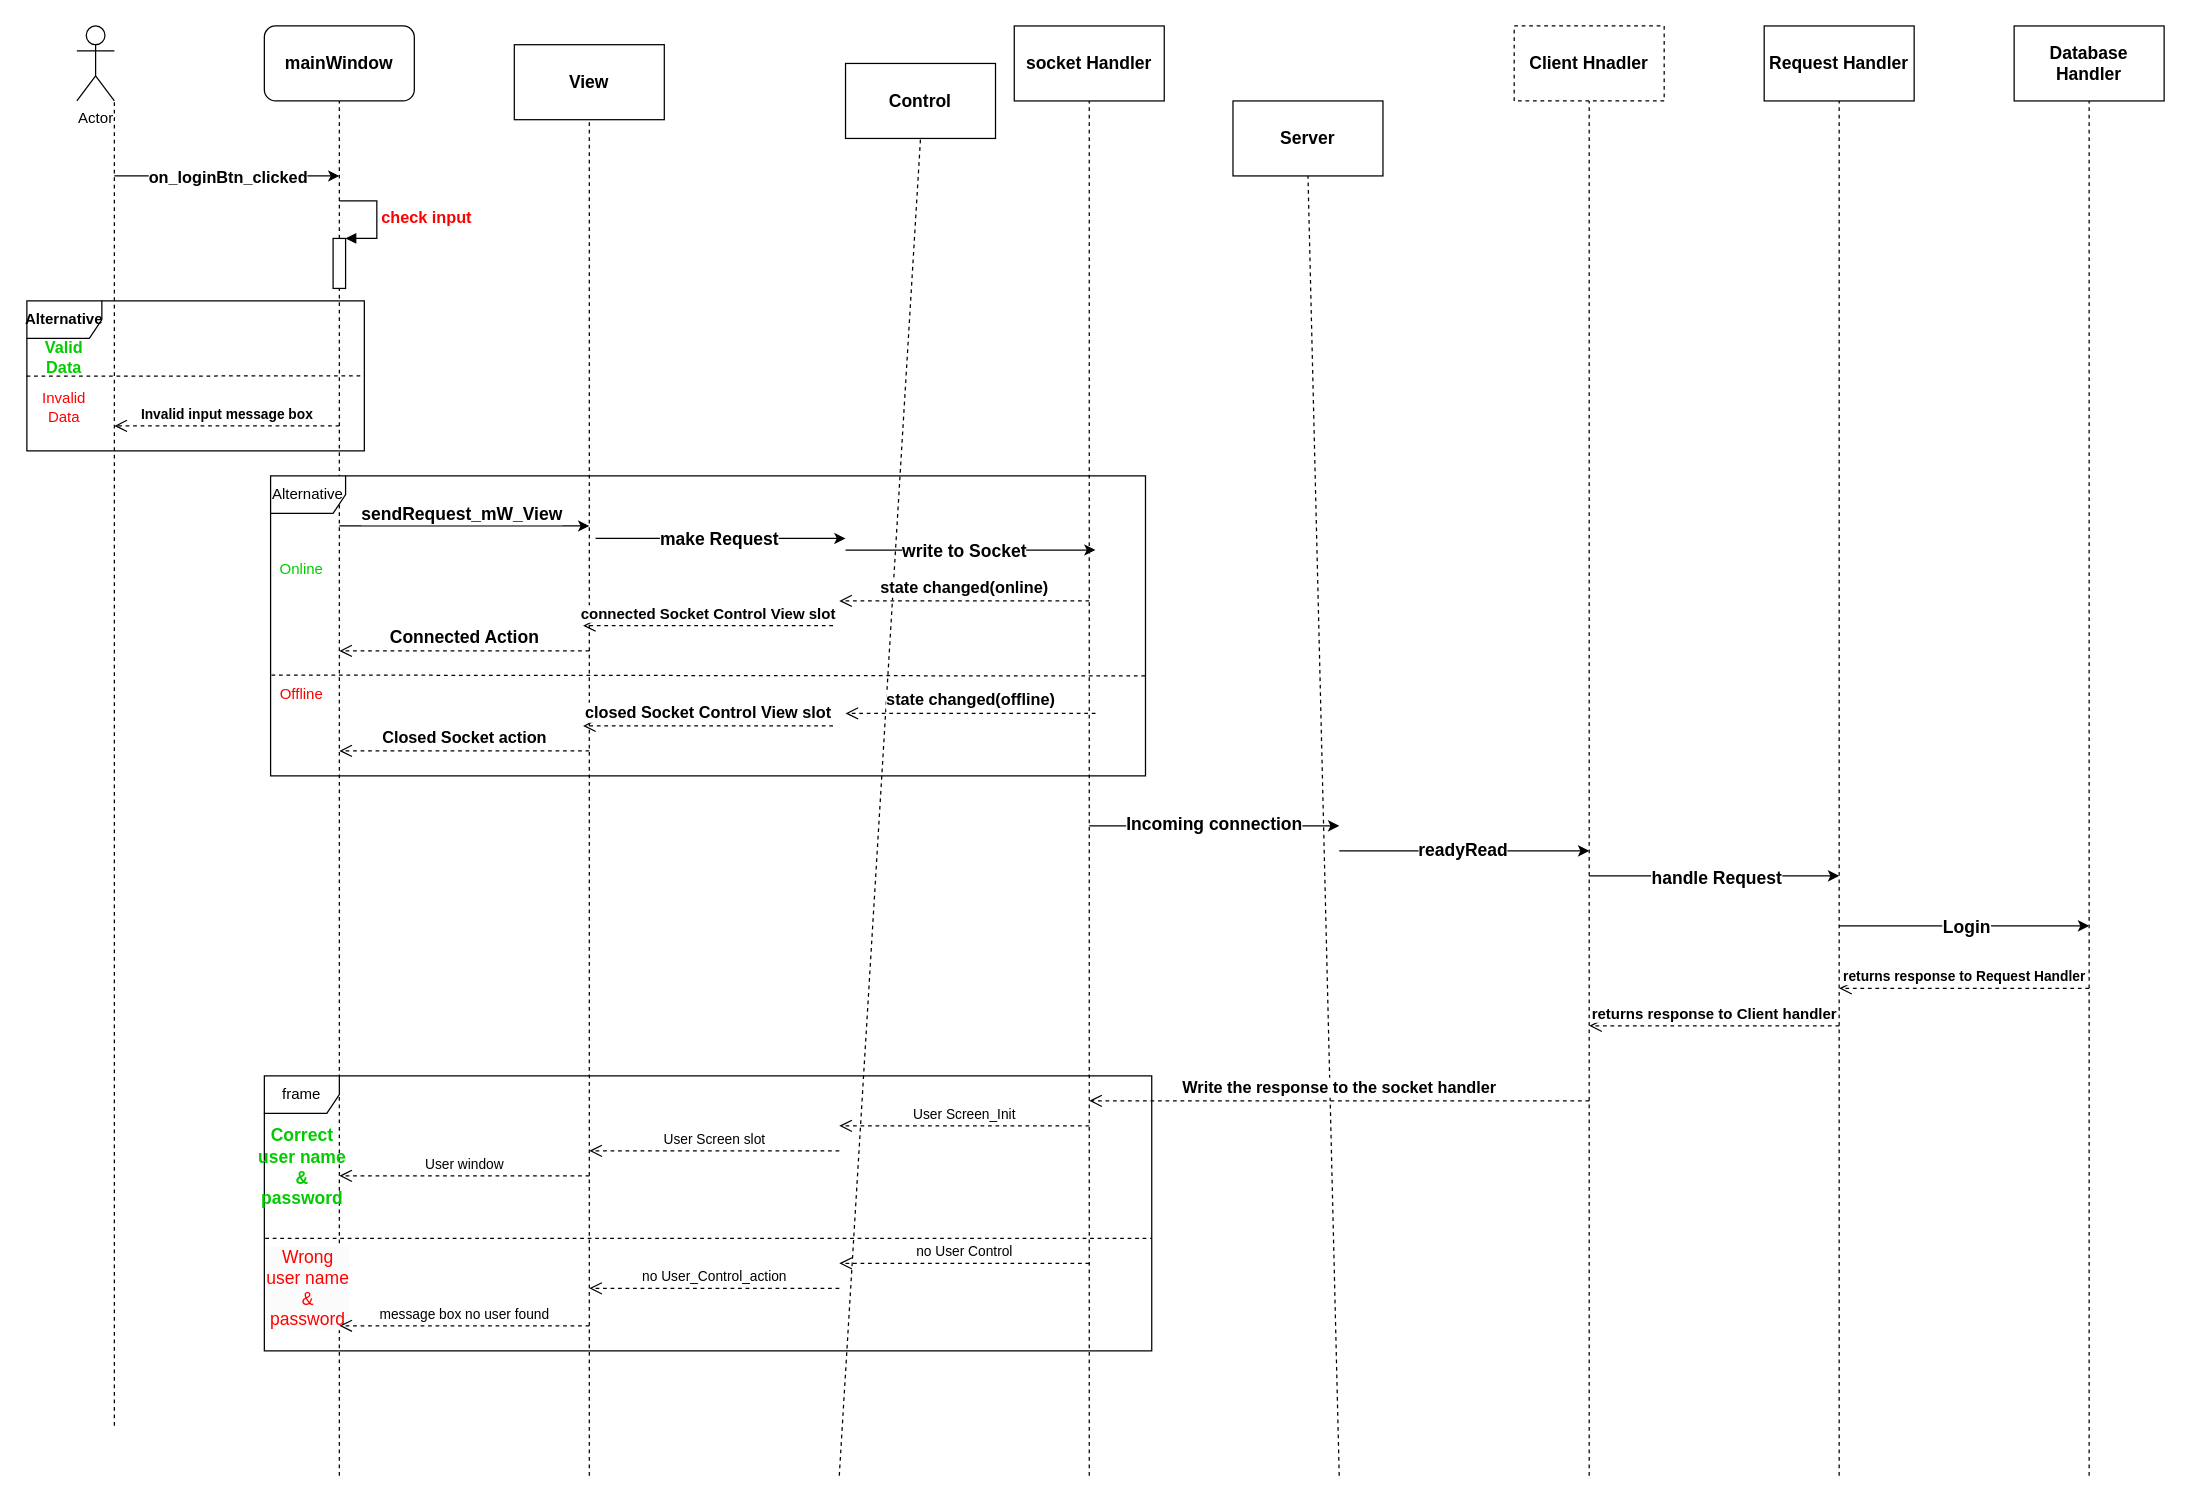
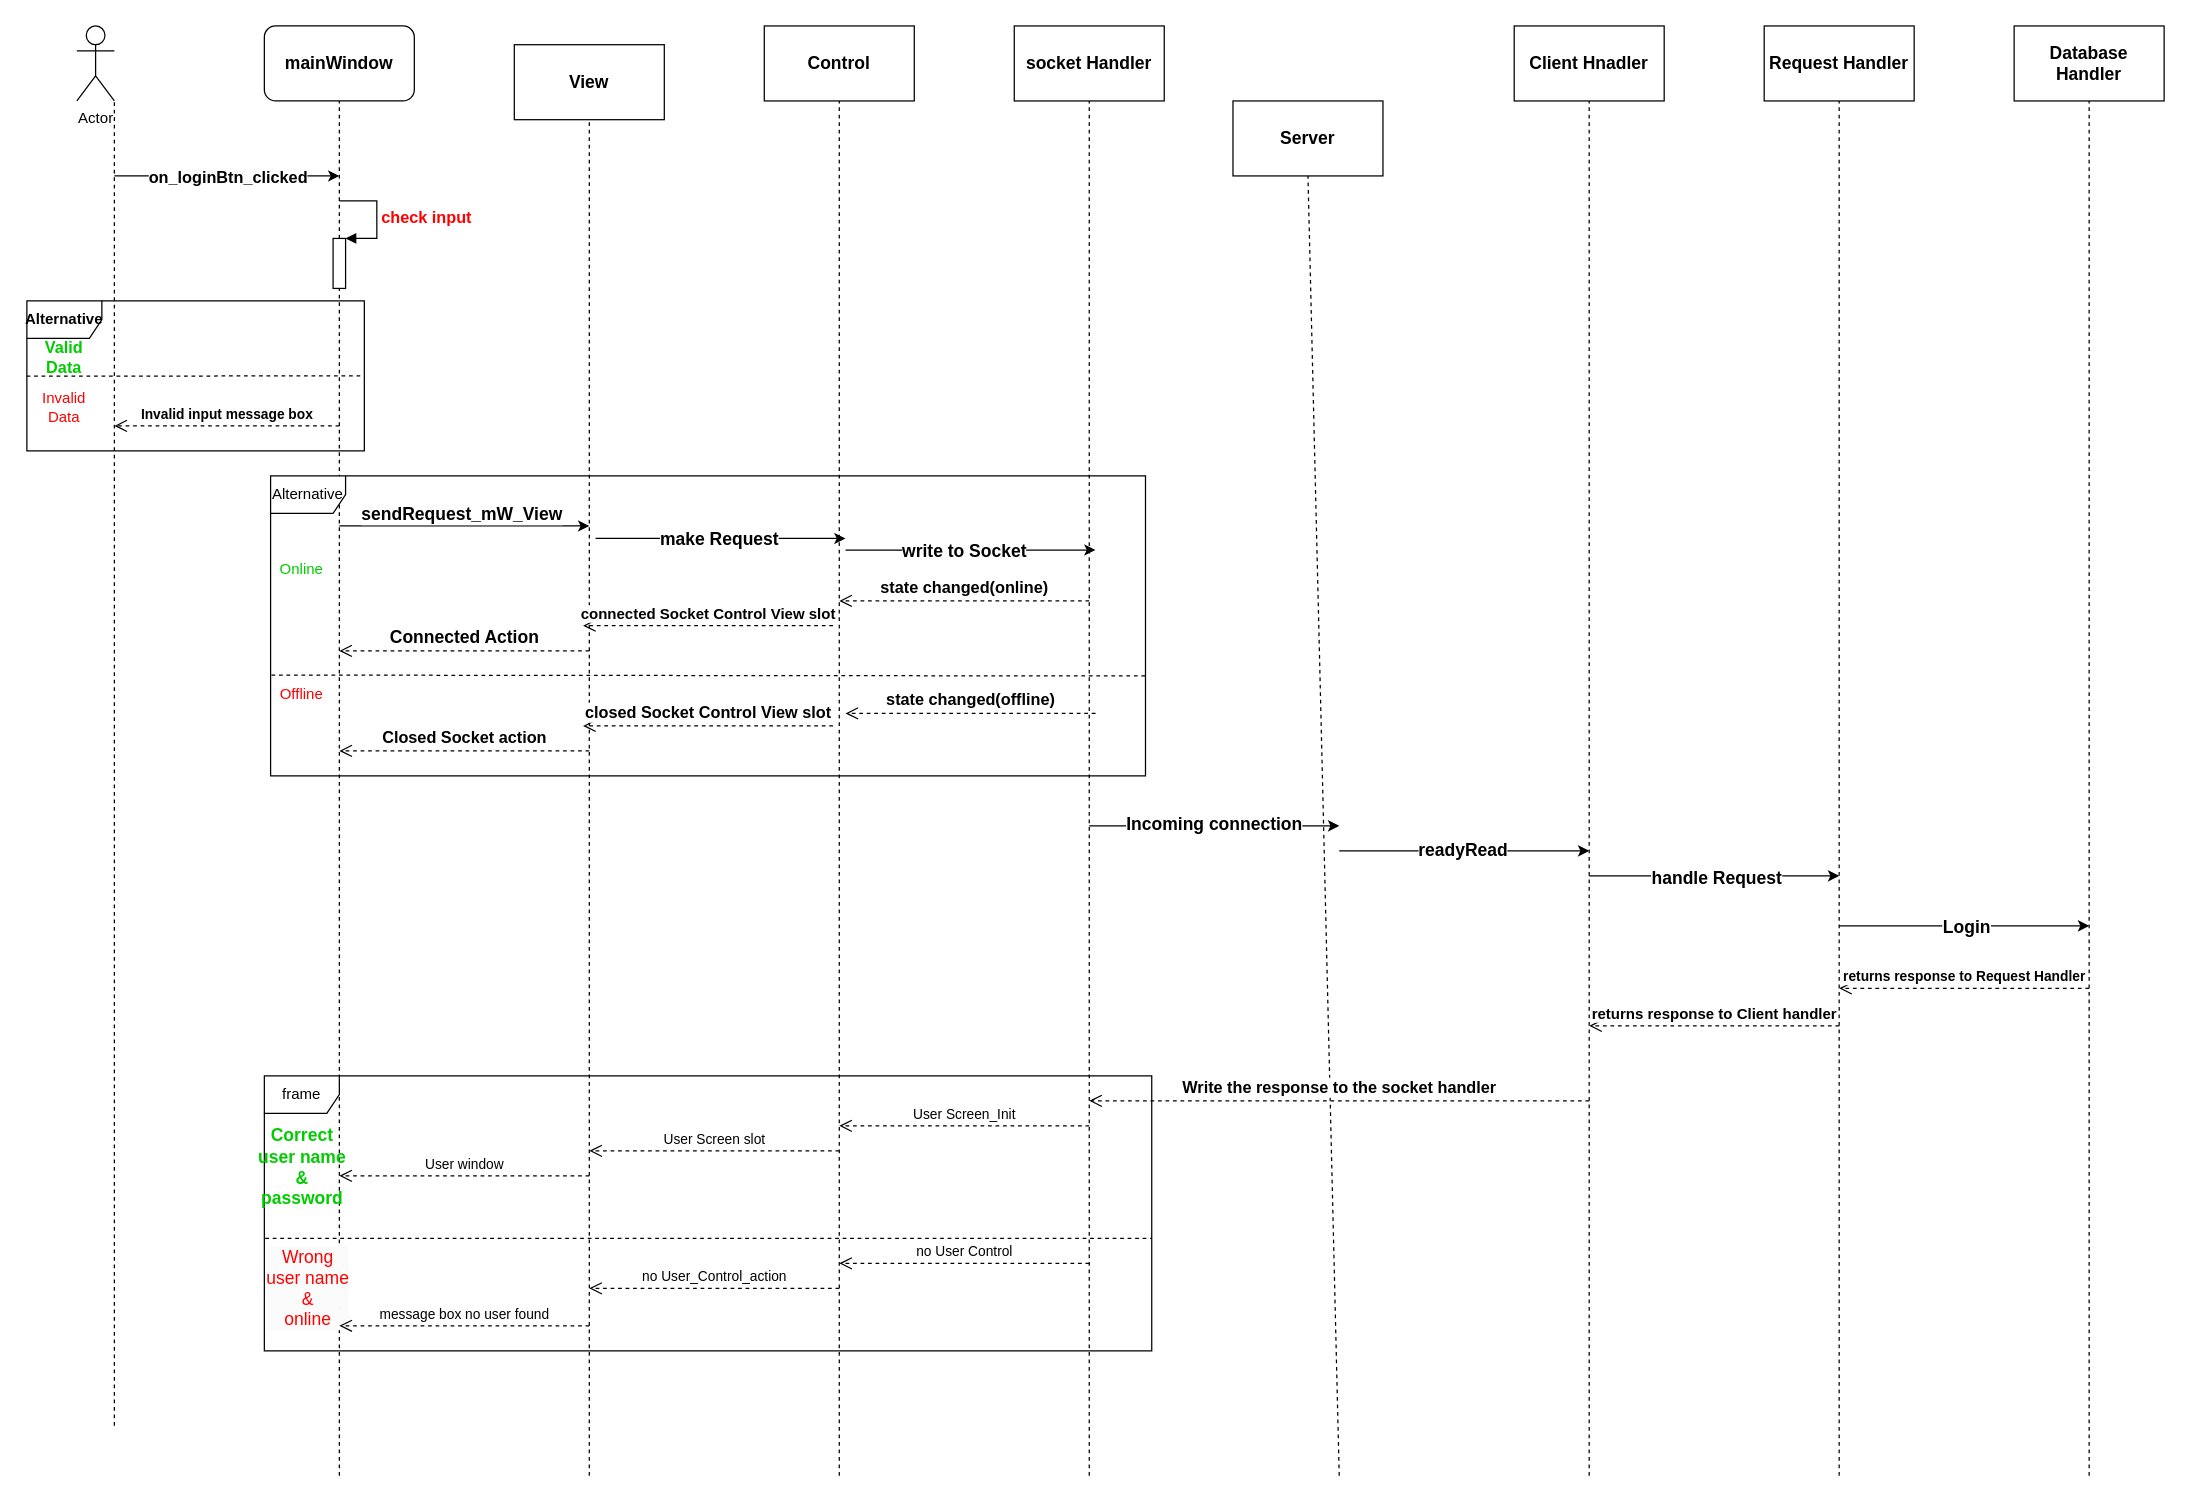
node "Client Hnadler": style dashed -> solid
node "Control": moved (921, 101) -> (839, 63)
node "Wrong user name & password": label "Wrong user name & password" -> "Wrong user name & online"
